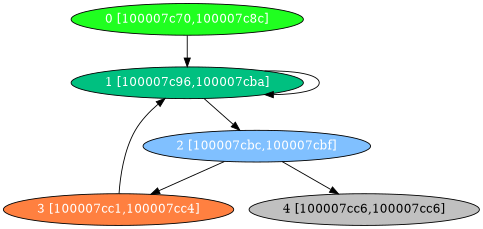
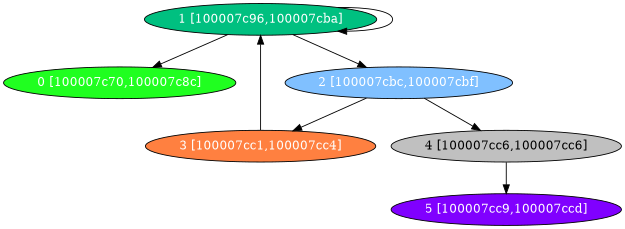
edge "0 [100007c70,100007c8c]" -> "1 [100007c96,100007cba]": reversed
node "5 [100007cc9,100007ccd]": added
